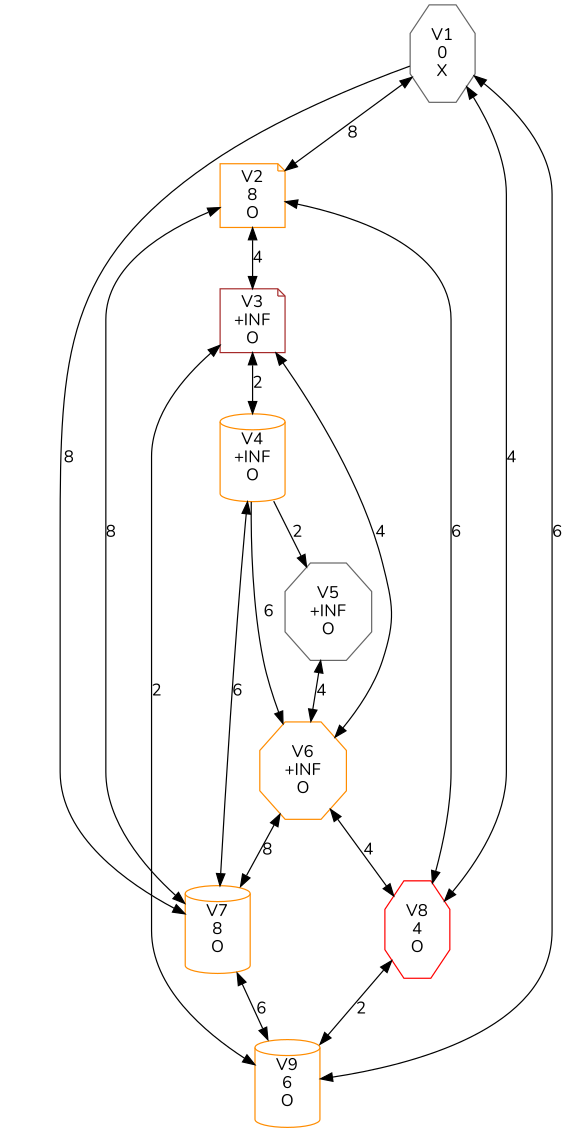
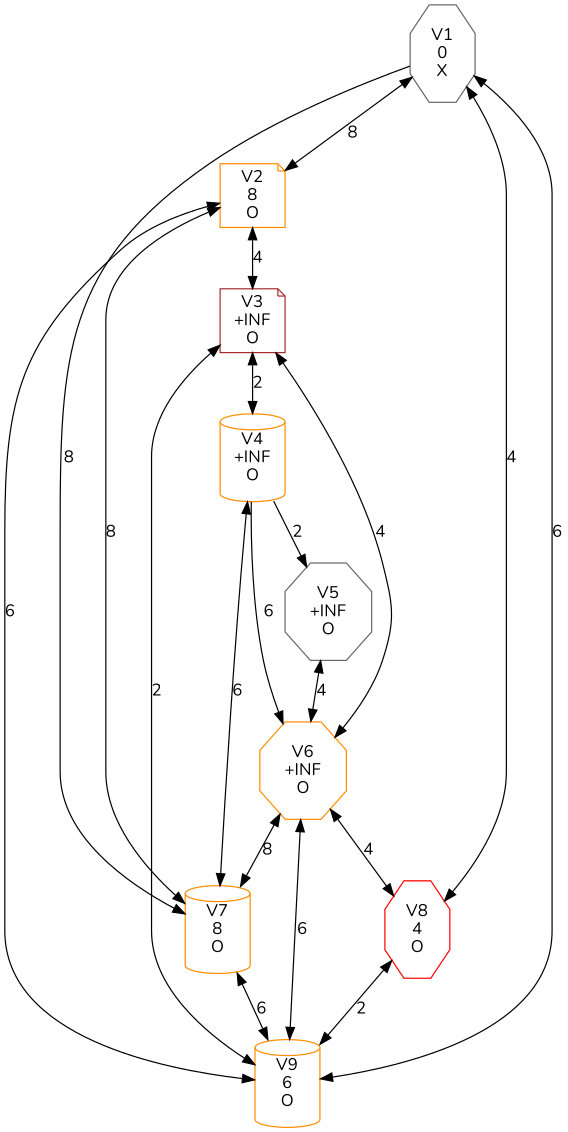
edge "V2 8 O" -- "V8 4 O": now "V2 8 O" -- "V9 6 O"
edge "V6 +INF O" -- "V9 6 O": added, label "6"
